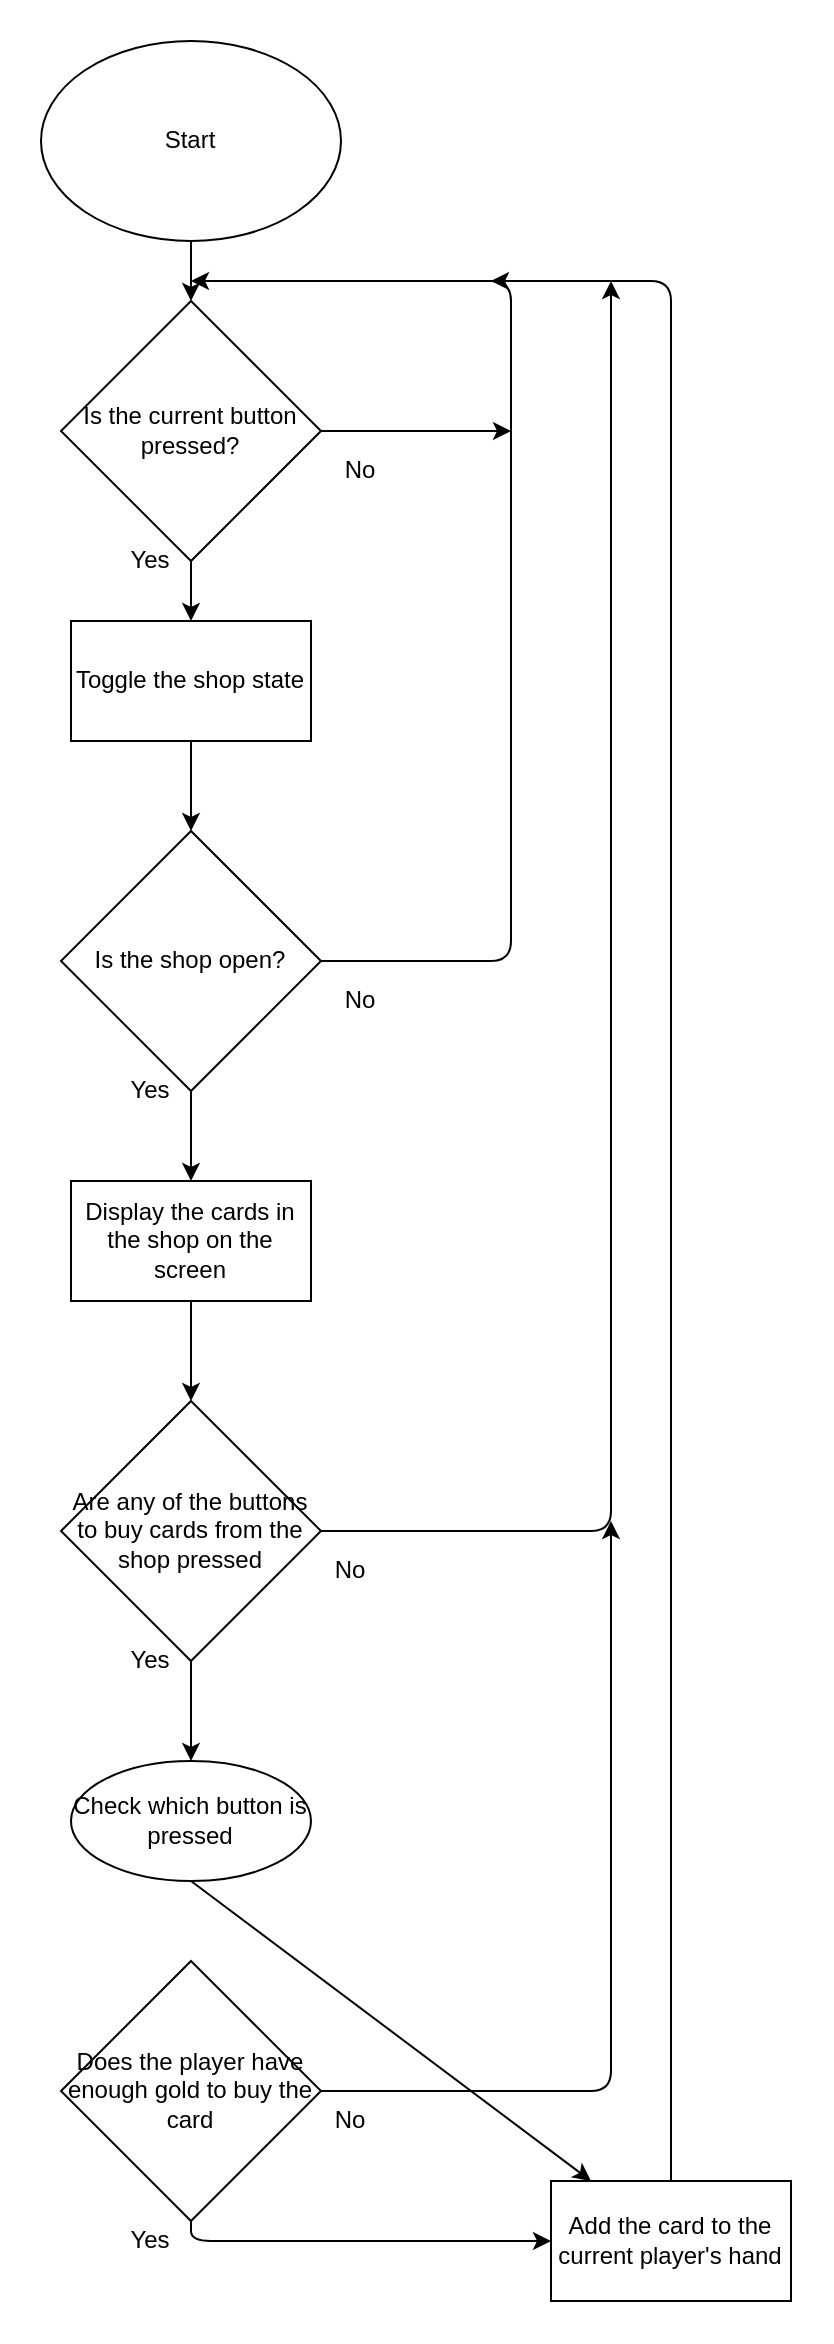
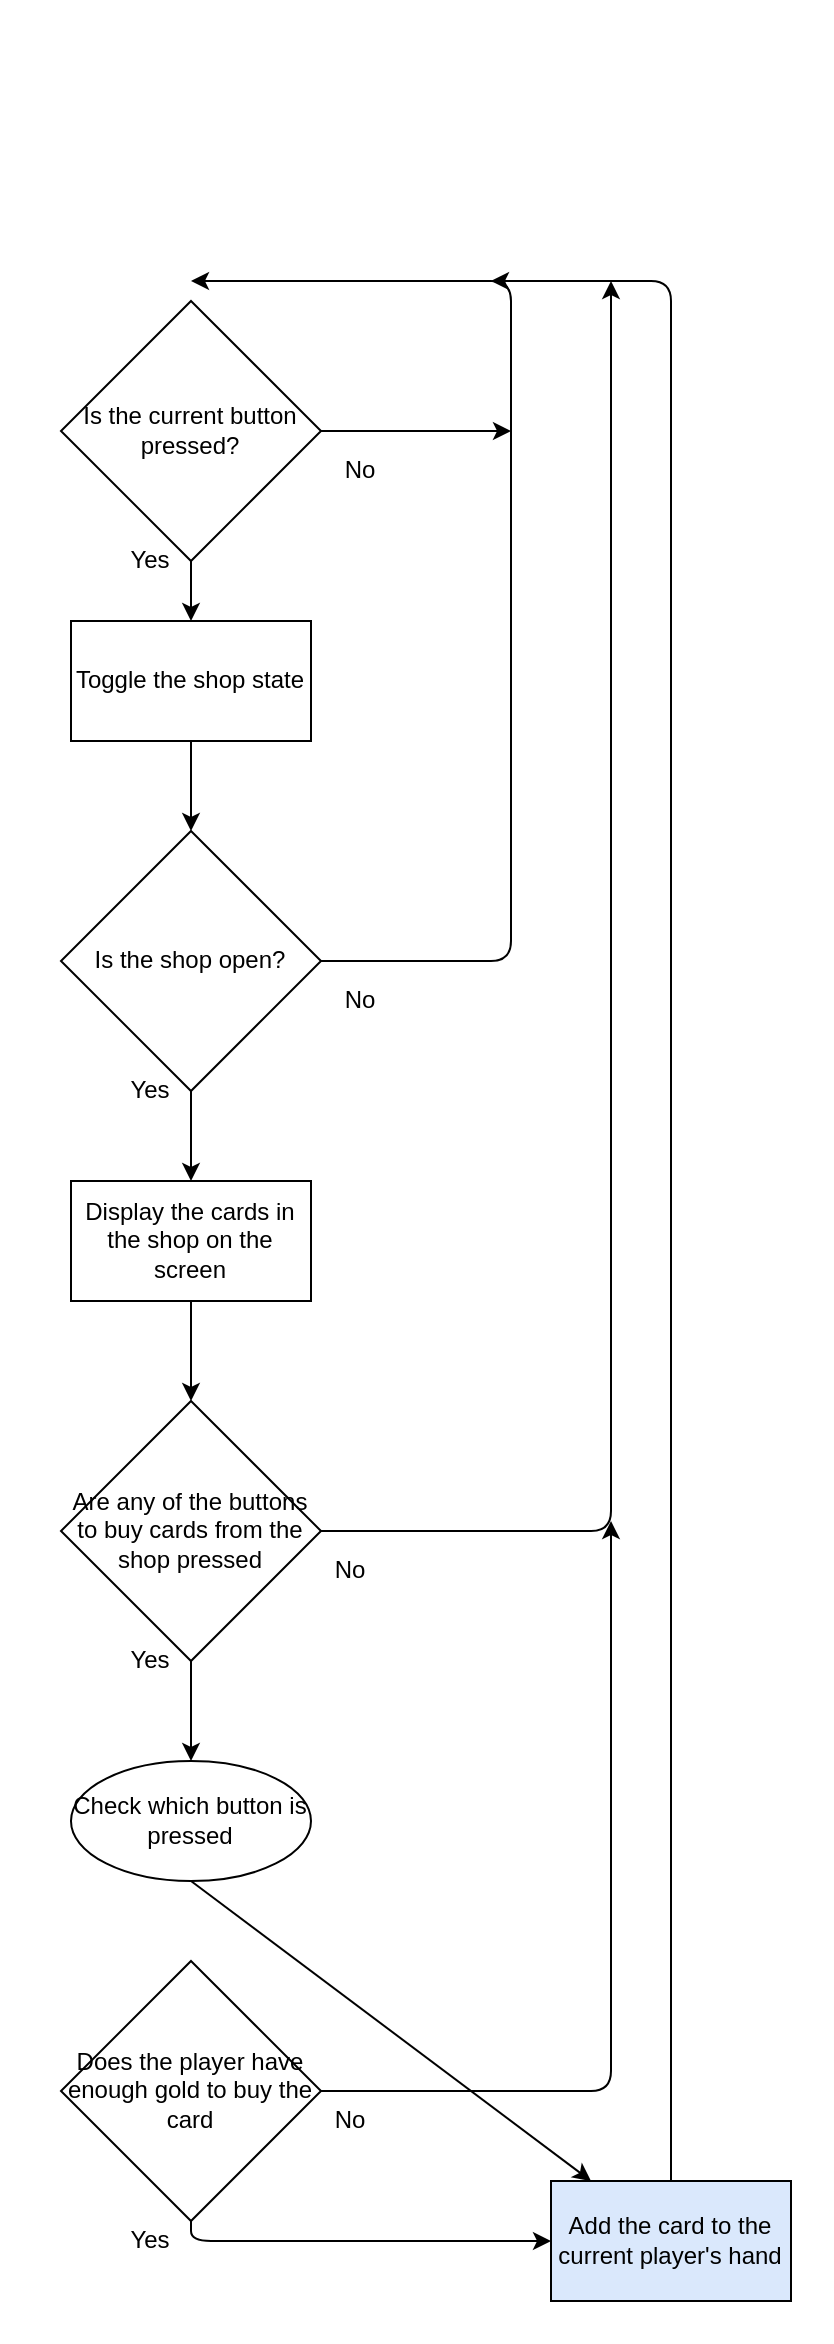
node "Start": removed
edge "Start" -> "Is the current button pressed?": removed
node "Add the card to the current player's hand": fillcolor #ffffff -> #dae8fc
